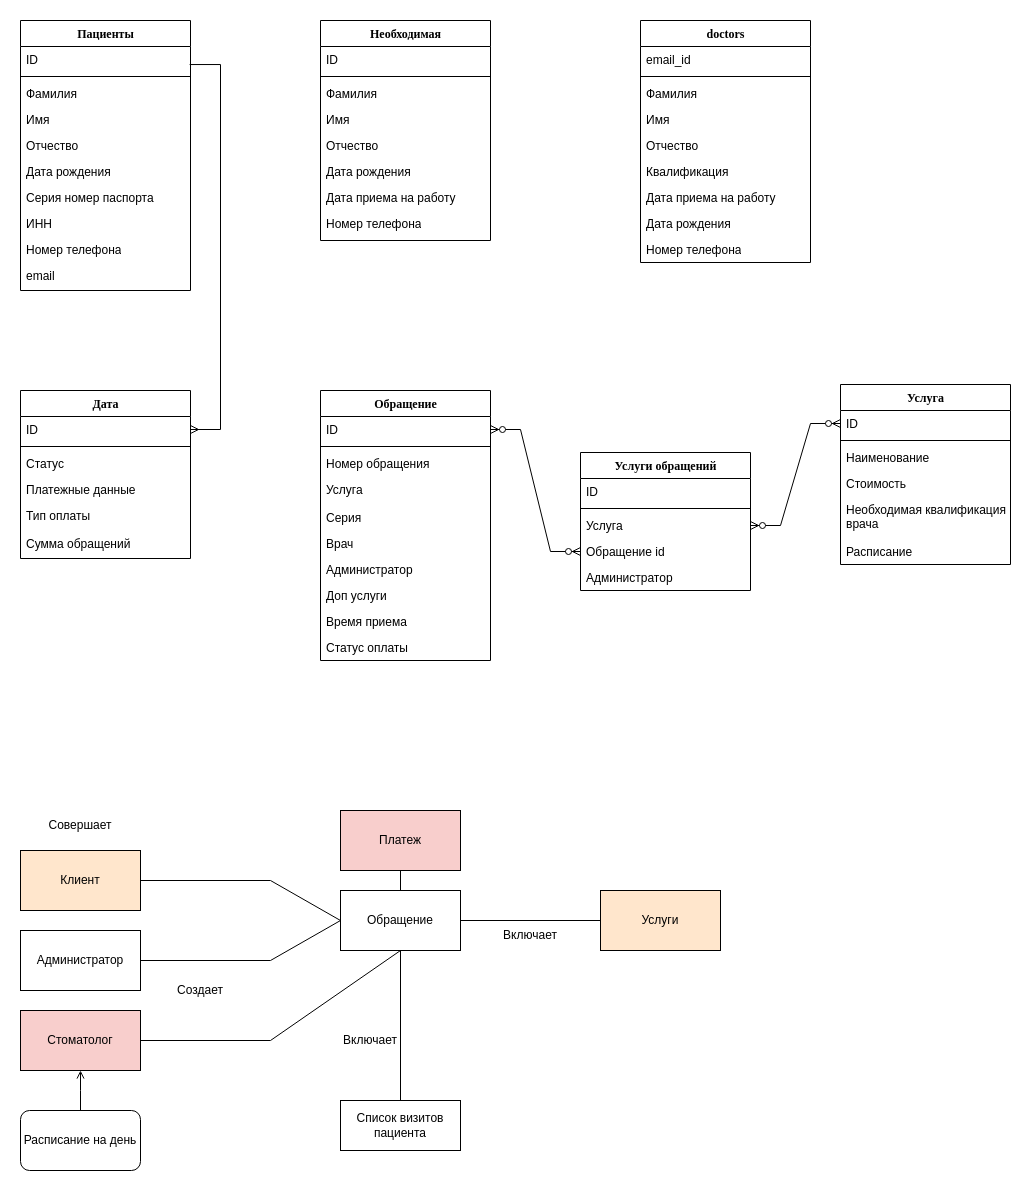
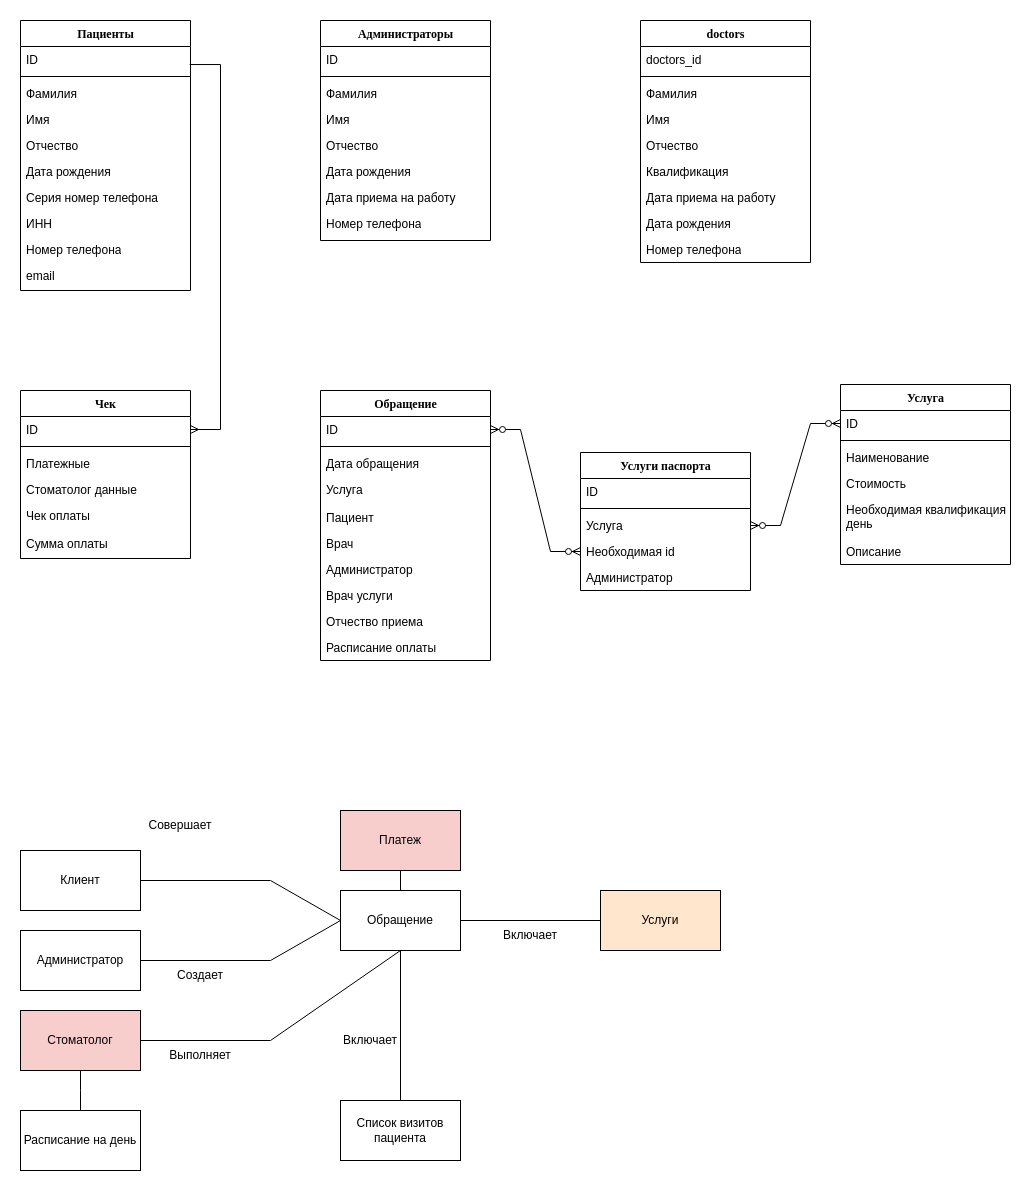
node "Необходимая": label "Необходимая" -> "Администраторы"
node "email_id": label "email_id" -> "doctors_id"
node "Серия номер паспорта": label "Серия номер паспорта" -> "Серия номер телефона"
node "Дата": label "Дата" -> "Чек"
node "Статус": label "Статус" -> "Платежные"
node "Номер обращения": label "Номер обращения" -> "Дата обращения"
node "Услуги обращений": label "Услуги обращений" -> "Услуги паспорта"
node "Платежные данные": label "Платежные данные" -> "Стоматолог данные"
node "Тип оплаты": label "Тип оплаты" -> "Чек оплаты"
node "Необходимая квалификация врача": label "Необходимая квалификация врача" -> "Необходимая квалификация день"
node "Серия": label "Серия" -> "Пациент"
node "Сумма обращений": label "Сумма обращений" -> "Сумма оплаты"
node "Обращение id": label "Обращение id" -> "Необходимая id"
node "Расписание": label "Расписание" -> "Описание"
node "Доп услуги": label "Доп услуги" -> "Врач услуги"
node "Время приема": label "Время приема" -> "Отчество приема"
node "Статус оплаты": label "Статус оплаты" -> "Расписание оплаты"
node "Совершает": moved (81, 826) -> (181, 826)
node "Клиент": fillcolor #ffe6cc -> #ffffff
node "Создает": moved (201, 991) -> (201, 976)
node "Выполняет": added
edge "Расписание на день" -> "Стоматолог": arrowhead open -> none
node "Список визитов пациента": size 120x50 -> 120x60
node "Расписание на день": shape rounded rectangle -> rectangle
